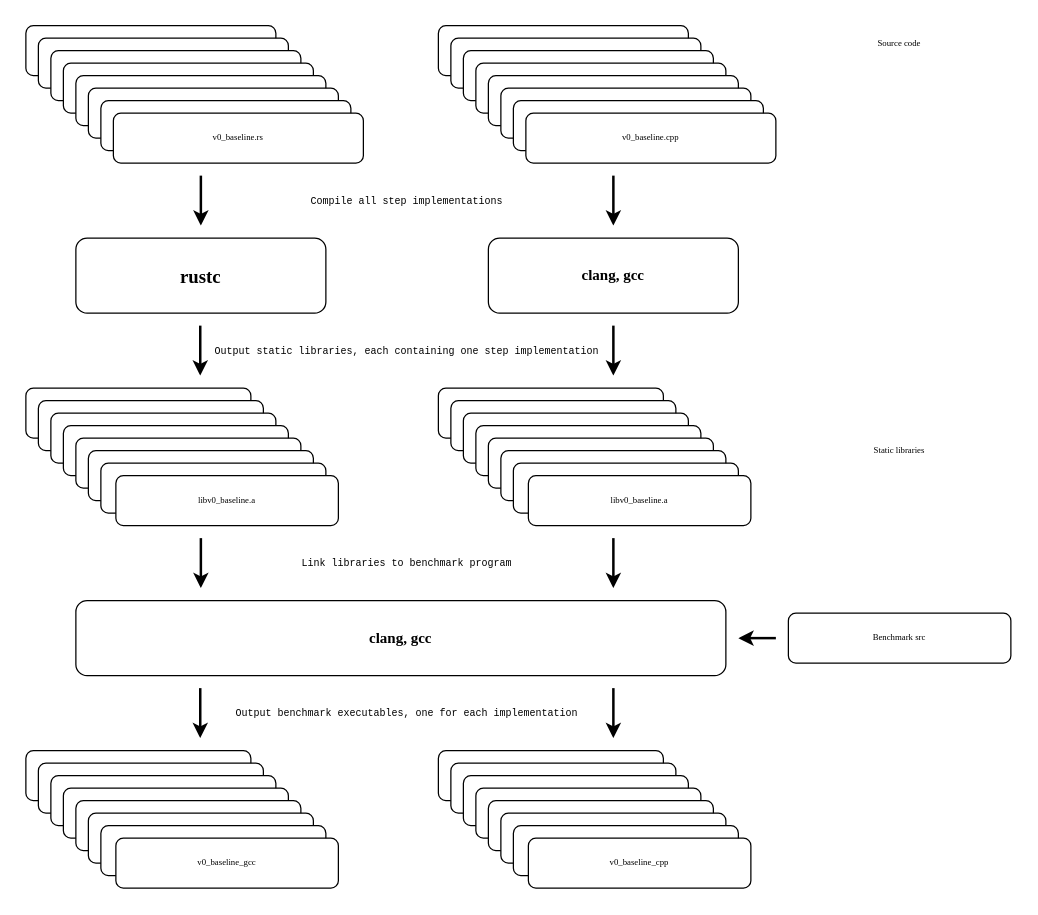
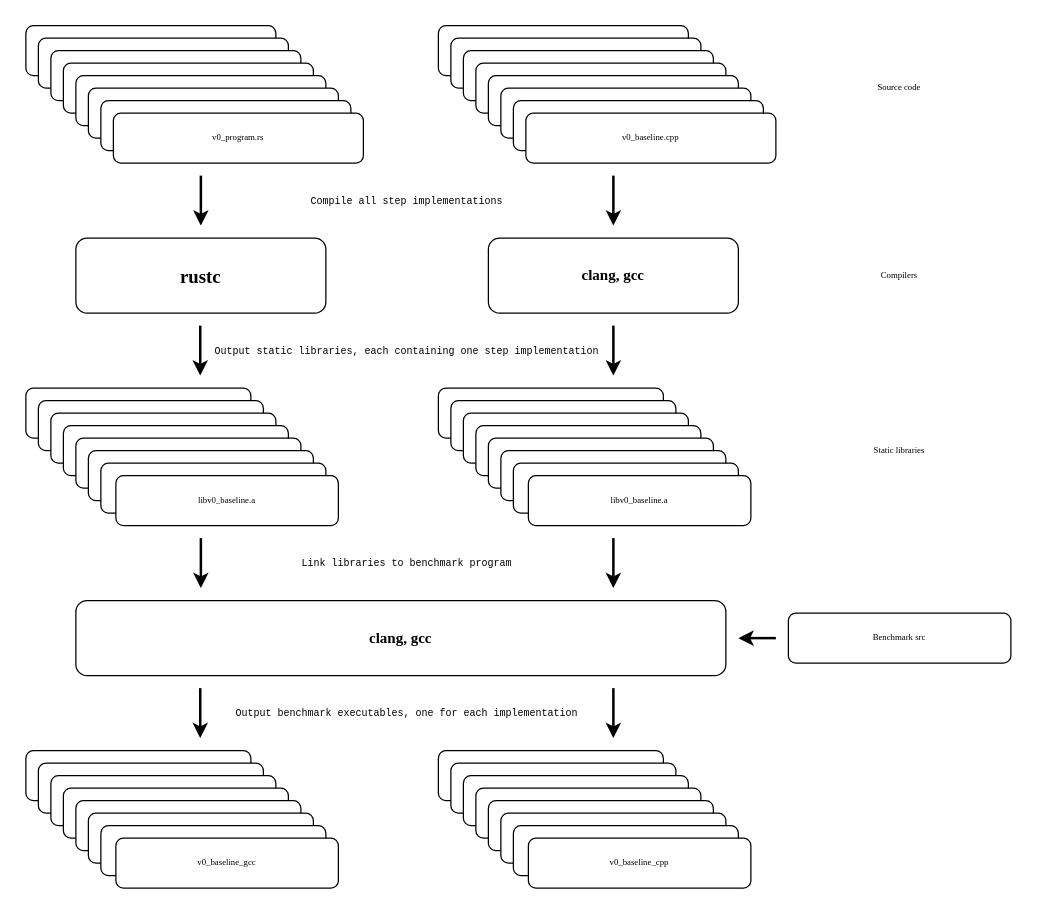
node "Source code": moved (899, 44) -> (899, 88)
node "v0_baseline.rs": label "v0_baseline.rs" -> "v0_program.rs"
node "Compilers": added
